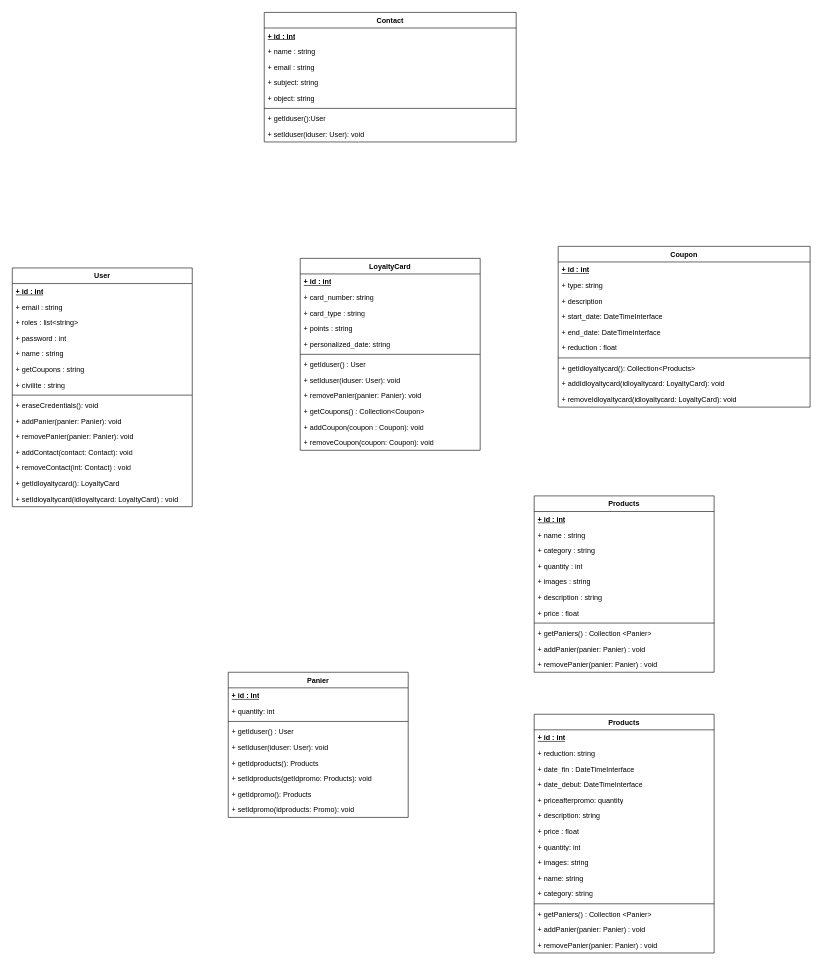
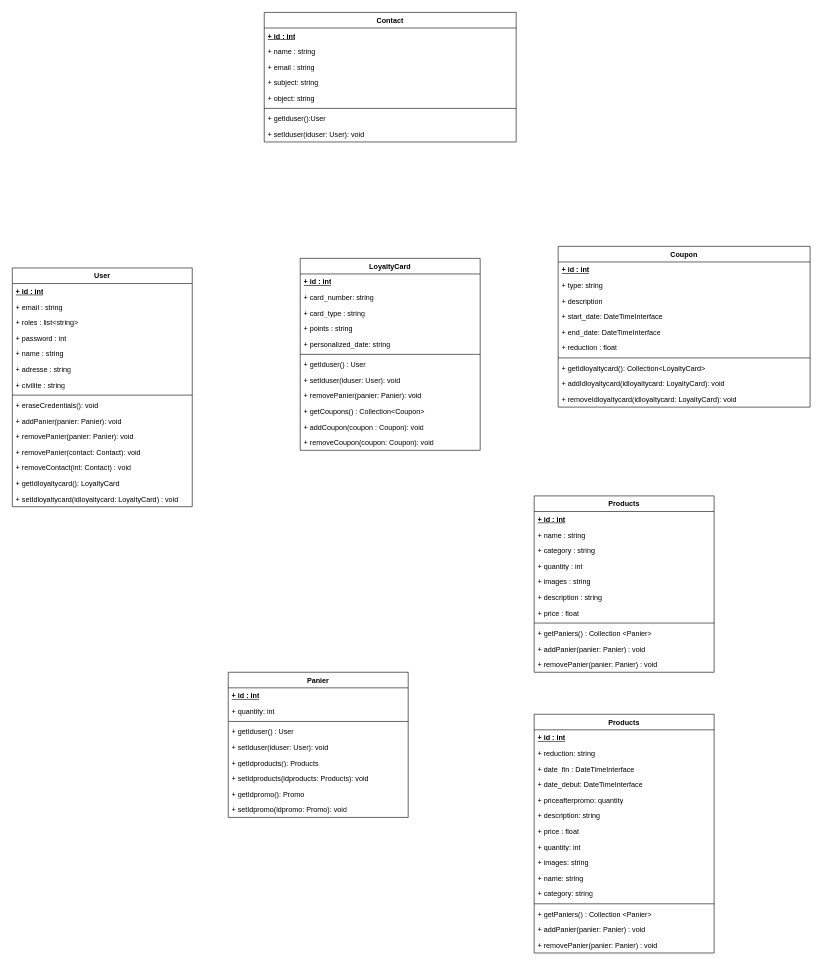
node "+ getIdloyaltycard(): Collection<Products>": label "+ getIdloyaltycard(): Collection<Products>" -> "+ getIdloyaltycard(): Collection<LoyaltyCard>"
node "+ getCoupons : string": label "+ getCoupons : string" -> "+ adresse : string"
node "+ addContact(contact: Contact): void": label "+ addContact(contact: Contact): void" -> "+ removePanier(contact: Contact): void"
node "+ setIdproducts(getIdpromo: Products): void": label "+ setIdproducts(getIdpromo: Products): void" -> "+ setIdproducts(idproducts: Products): void"
node "+ getIdpromo(): Products": label "+ getIdpromo(): Products" -> "+ getIdpromo(): Promo"
node "+ setIdpromo(idproducts: Promo): void": label "+ setIdpromo(idproducts: Promo): void" -> "+ setIdpromo(idpromo: Promo): void"
